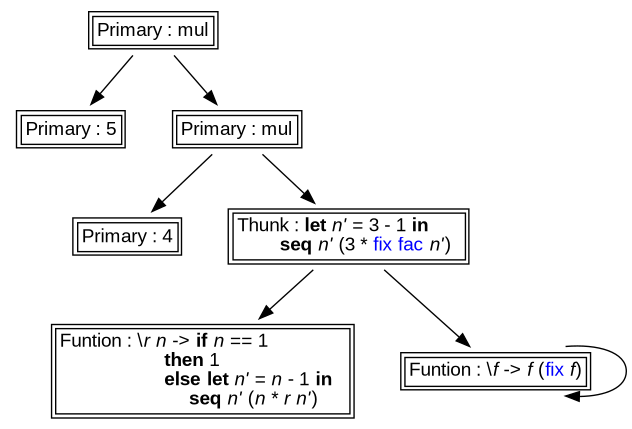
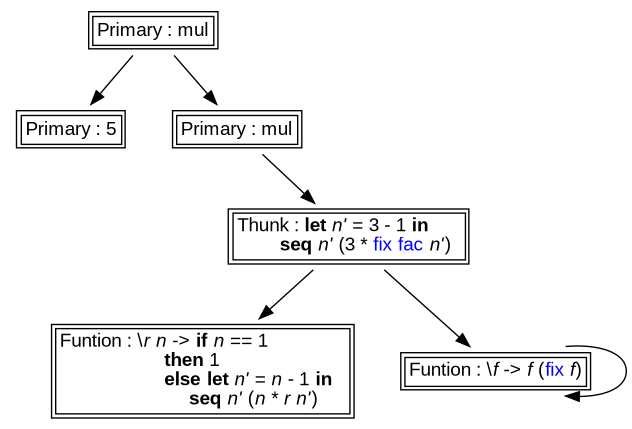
node "Primary : 4": removed
